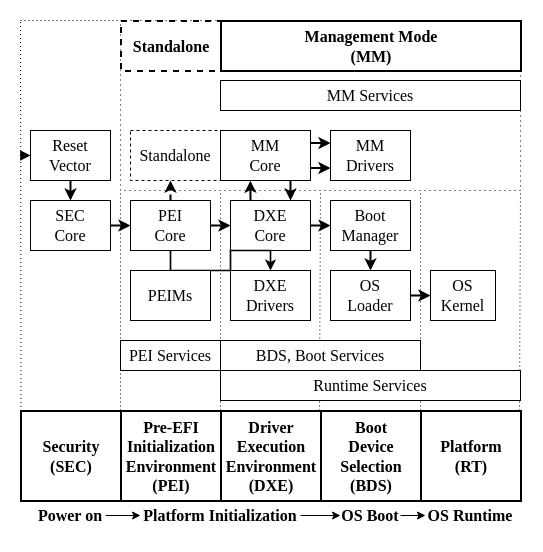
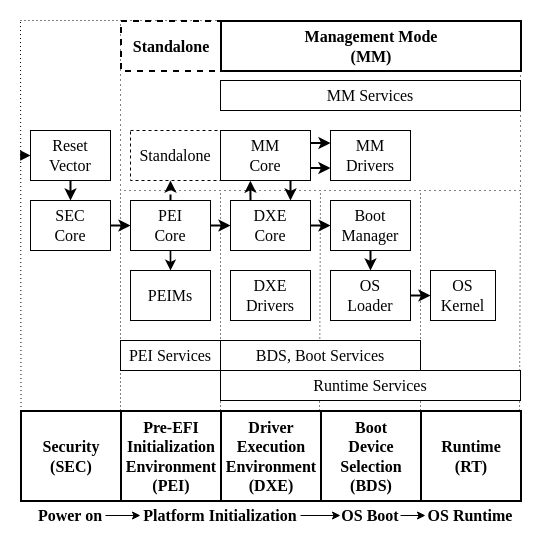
edge "PEI Core" -> "DXE Drivers": now "PEI Core" -> "PEIMs"
node "Platform (RT)": label "Platform (RT)" -> "Runtime (RT)"
